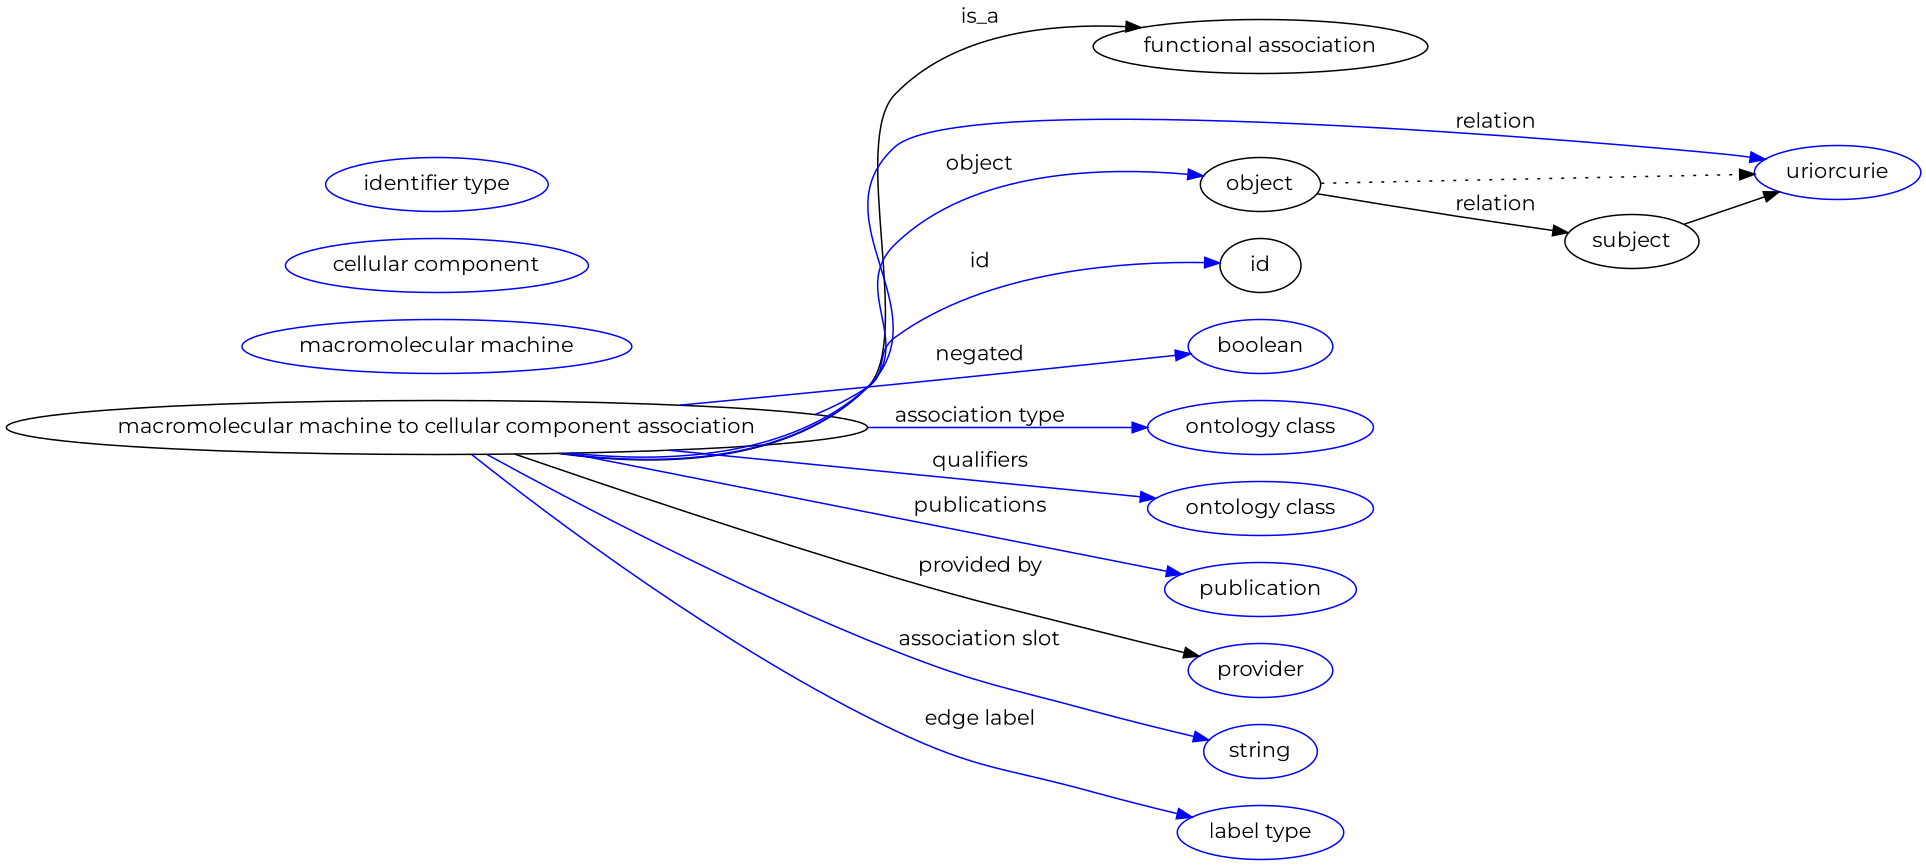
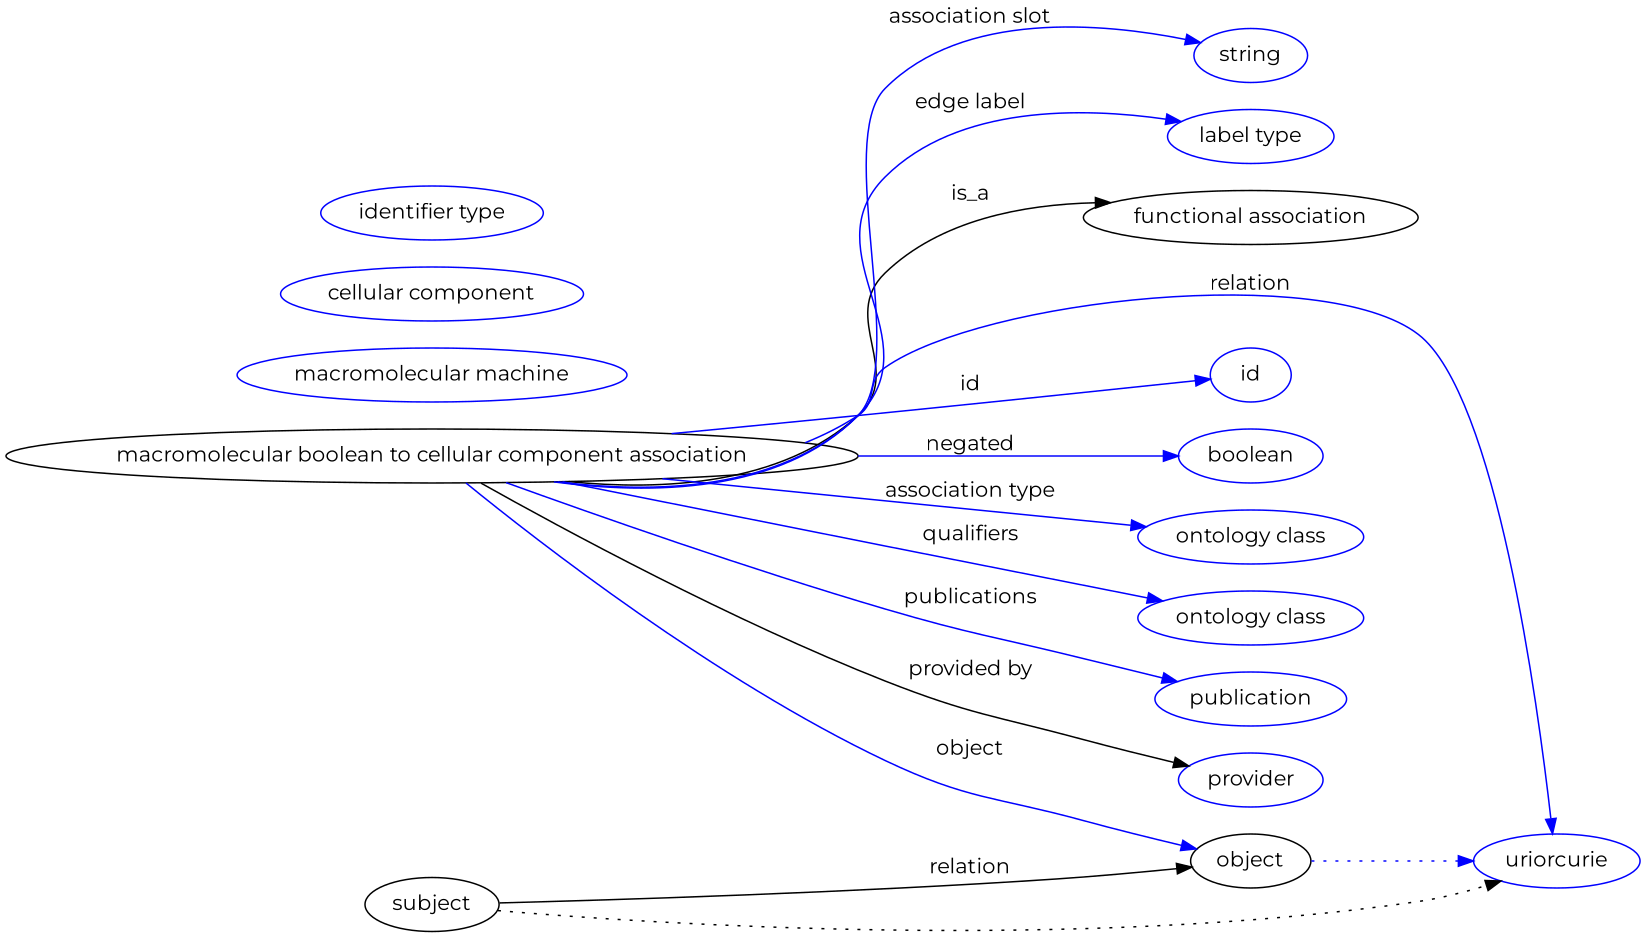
edge "object" -> "uriorcurie": color black -> blue
edge "subject" -> "uriorcurie": style solid -> dotted
edge "object" -> "subject": reversed
node "id": color black -> blue
node "macromolecular machine to cellular component association": label "macromolecular machine to cellular component association" -> "macromolecular boolean to cellular component association"
